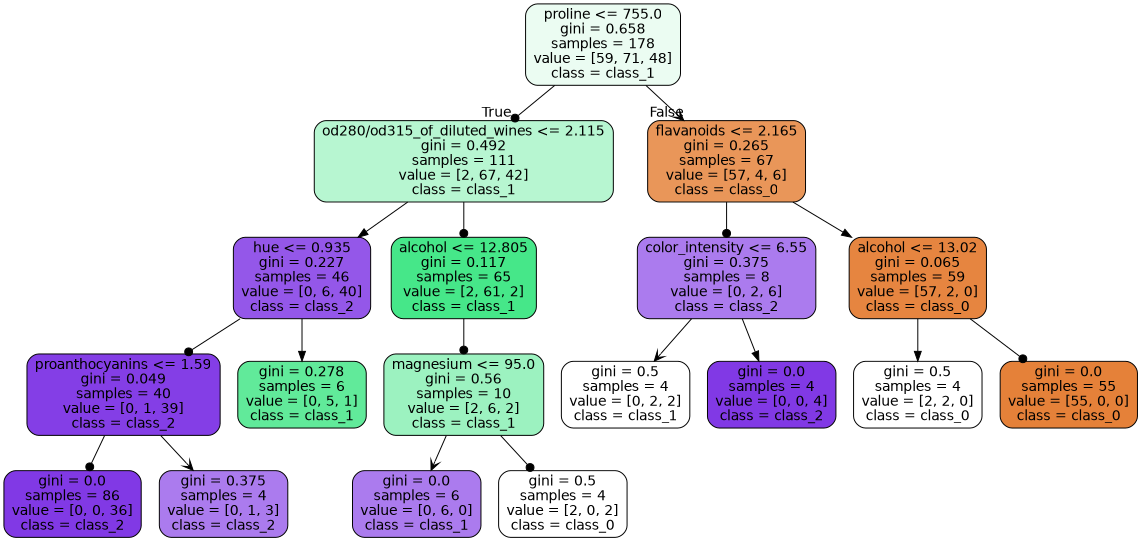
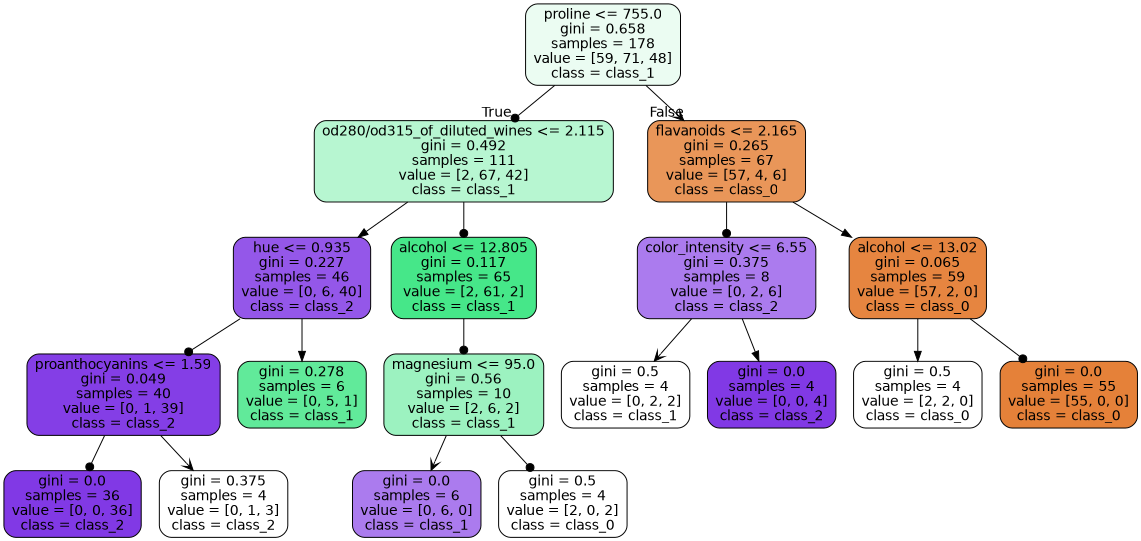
node "gini = 0.0 samples = 86 value = [0, 0, 36] class = class_2": label "gini = 0.0 samples = 86 value = [0, 0, 36] class = class_2" -> "gini = 0.0 samples = 36 value = [0, 0, 36] class = class_2"
node "gini = 0.375 samples = 4 value = [0, 1, 3] class = class_2": fillcolor #ab7bee -> #ffffff
